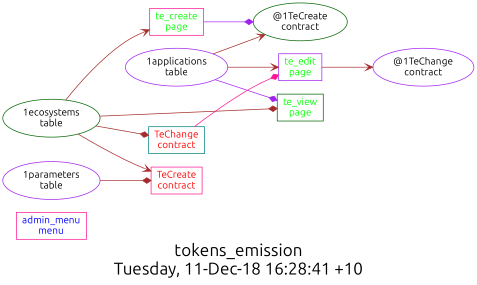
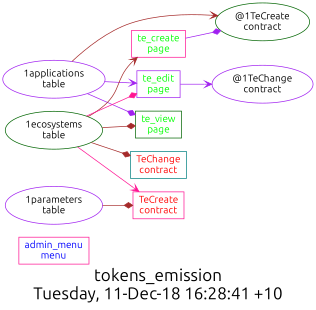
edge "1applications table" -> "te_edit page": color brown -> purple
edge "te_edit page" -> "@1TeChange contract": color brown -> purple
edge "TeChange contract" -> "te_edit page": now "1ecosystems table" -> "te_edit page"
edge "1ecosystems table" -> "TeCreate contract": color brown -> deeppink
